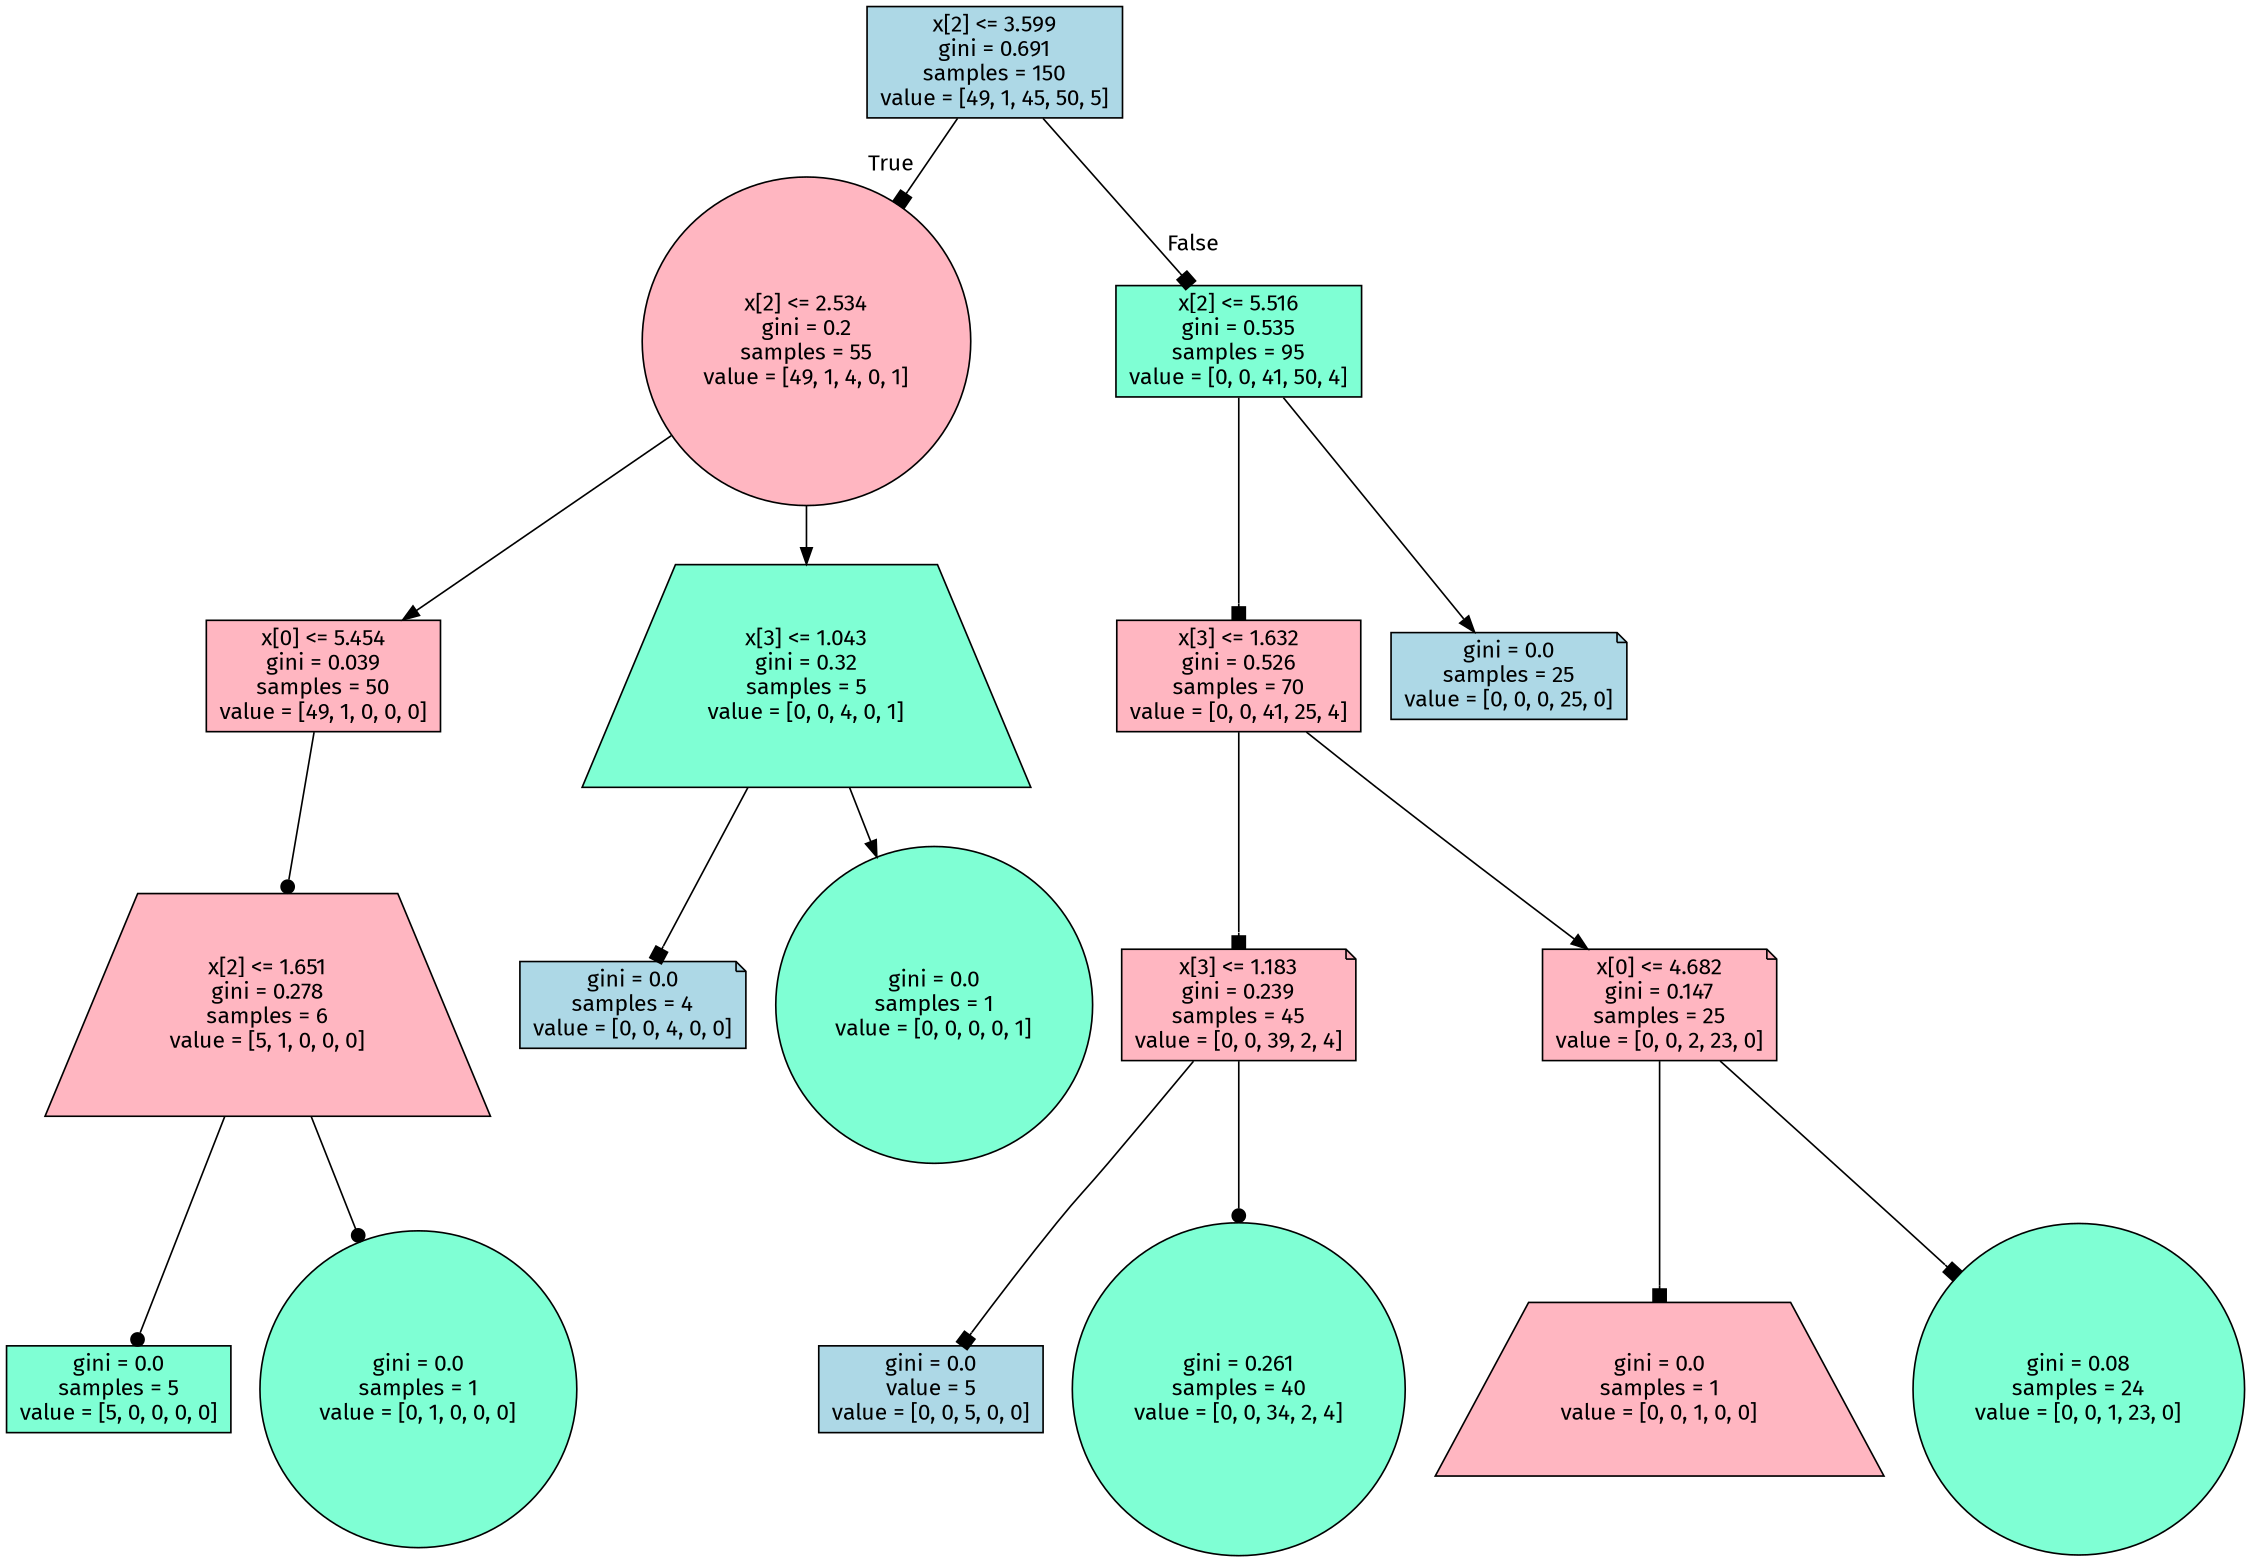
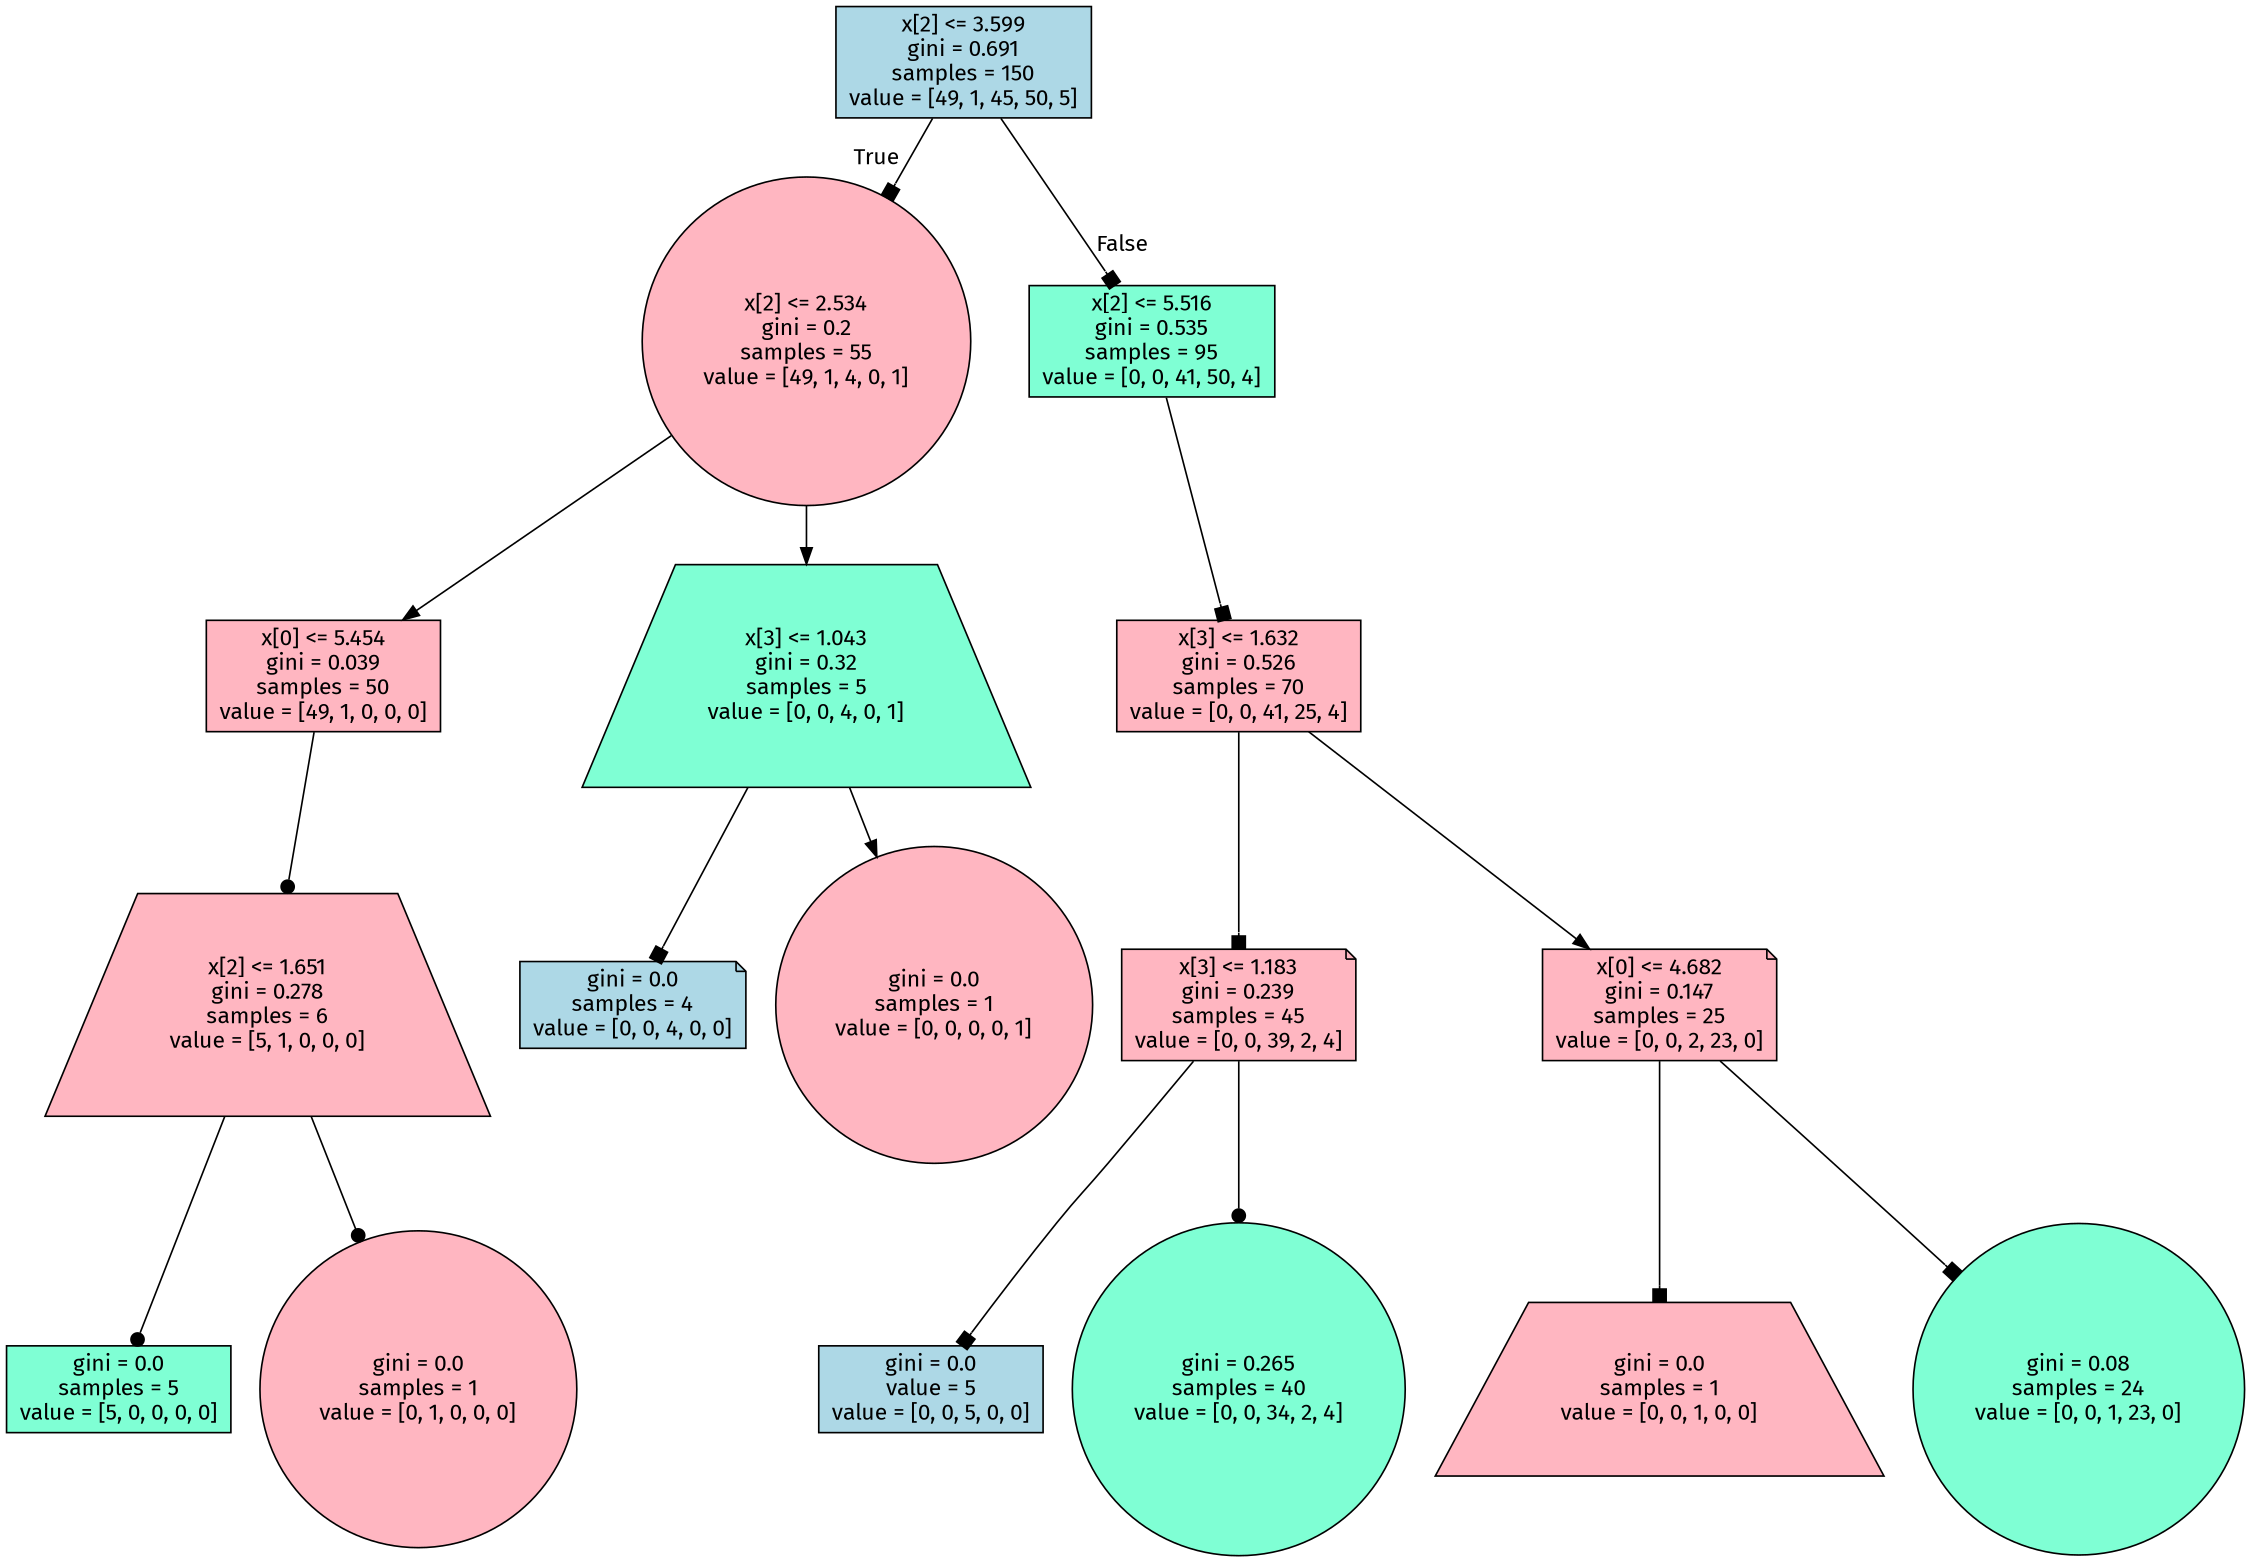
node "gini = 0.0 samples = 25 value = [0, 0, 0, 25, 0]": removed
node "gini = 0.0 samples = 1 value = [0, 0, 0, 0, 1]": fillcolor aquamarine -> lightpink
node "gini = 0.0 samples = 1 value = [0, 1, 0, 0, 0]": fillcolor aquamarine -> lightpink
node "gini = 0.261 samples = 40 value = [0, 0, 34, 2, 4]": label "gini = 0.261 samples = 40 value = [0, 0, 34, 2, 4]" -> "gini = 0.265 samples = 40 value = [0, 0, 34, 2, 4]"
